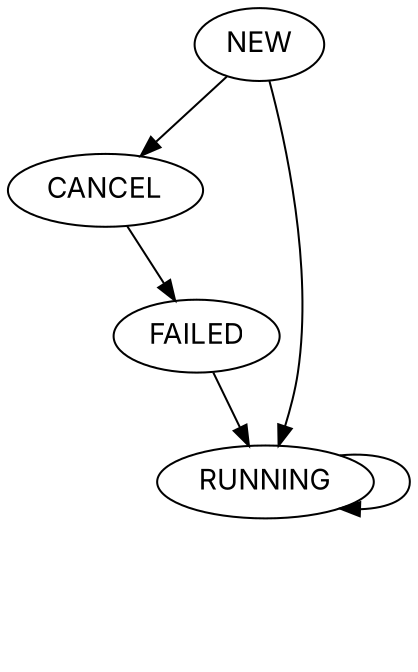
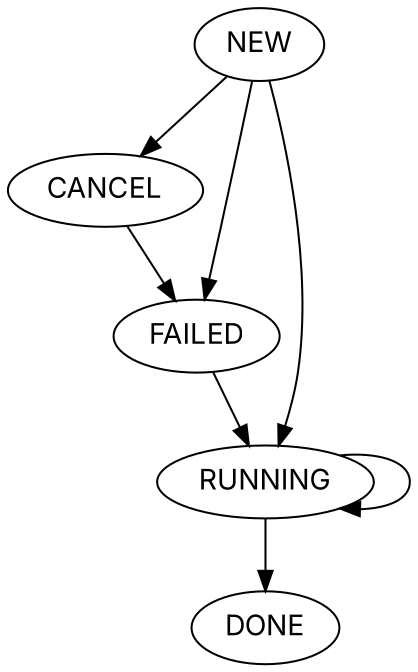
edge "NEW" -> "FAILED": added
node "DONE": added
